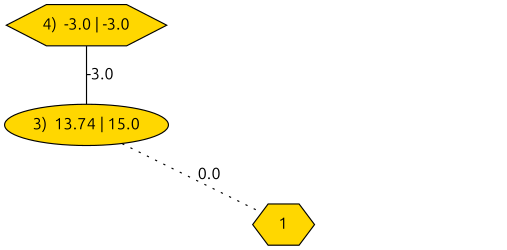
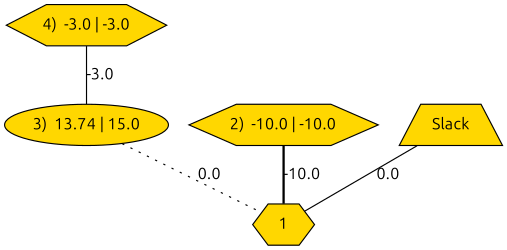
node "2)  -10.0 | -10.0": added
node "Slack": added
